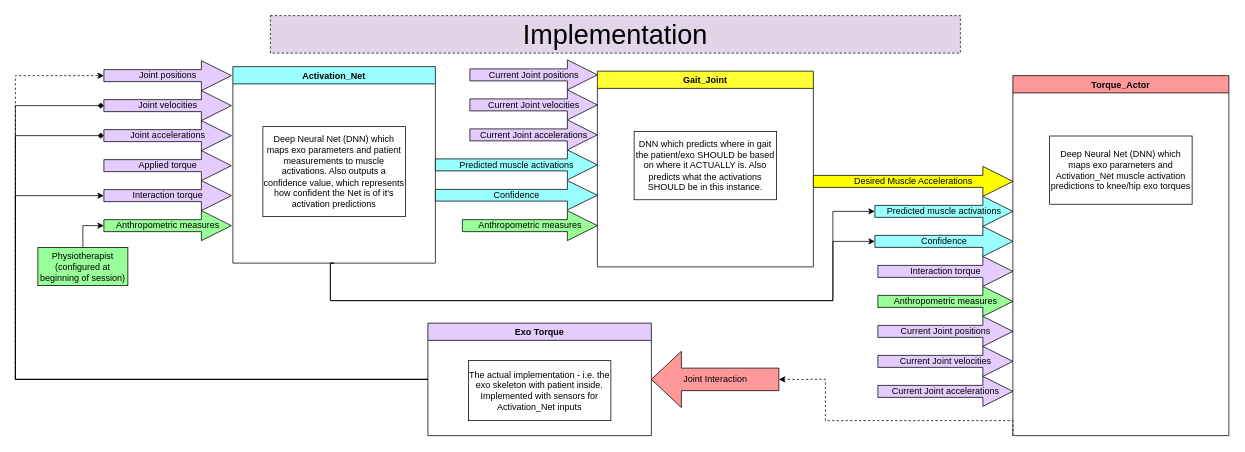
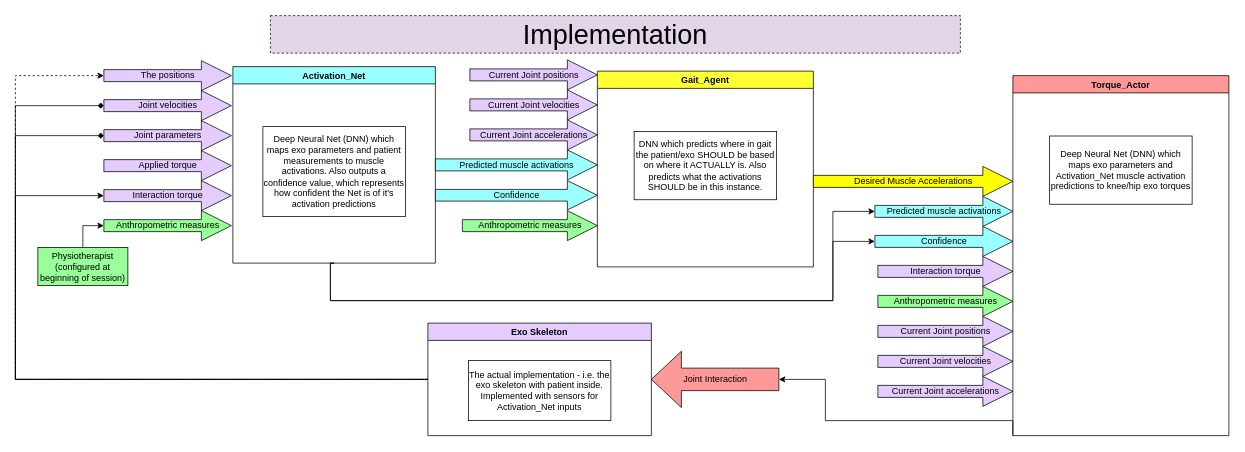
node "Joint positions": label "Joint positions" -> "The positions"
node "Gait_Joint": label "Gait_Joint" -> "Gait_Agent"
node "Joint accelerations": label "Joint accelerations" -> "Joint parameters"
node "Exo Torque": label "Exo Torque" -> "Exo Skeleton"
edge "Torque_Actor" -> "Joint Interaction": style dashed -> solid
